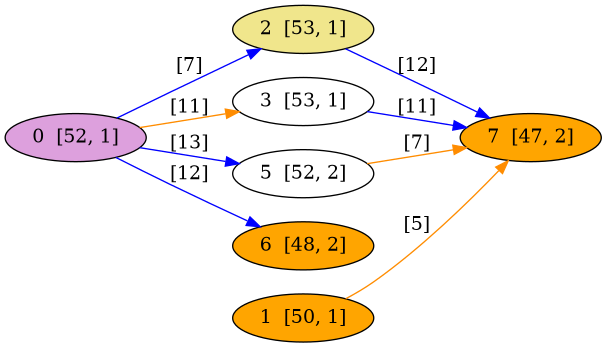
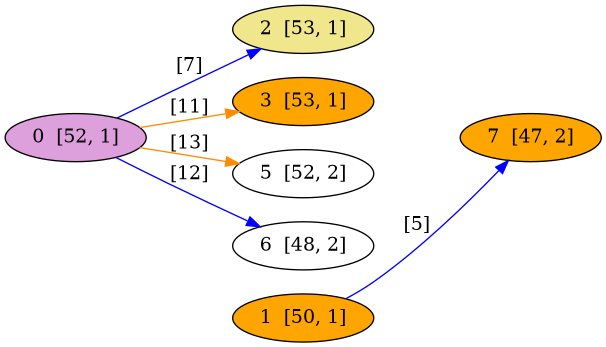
edge "2  [53, 1]" -> "7  [47, 2]": removed, label "[12]"
node "3  [53, 1]": fillcolor white -> orange
edge "3  [53, 1]" -> "7  [47, 2]": removed, label "[11]"
edge "0  [52, 1]" -> "5  [52, 2]": color blue -> darkorange
edge "5  [52, 2]" -> "7  [47, 2]": removed, label "[7]"
edge "1  [50, 1]" -> "7  [47, 2]": color darkorange -> blue
node "6  [48, 2]": fillcolor orange -> white
